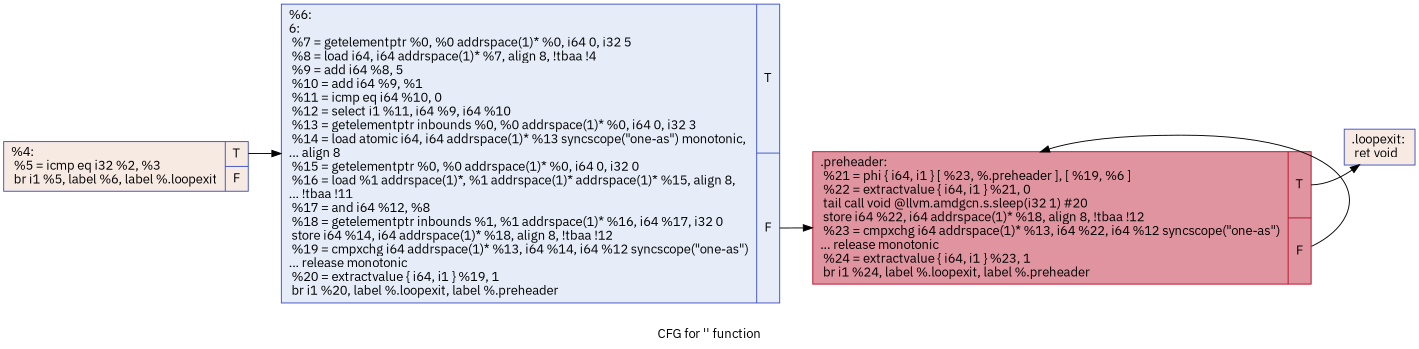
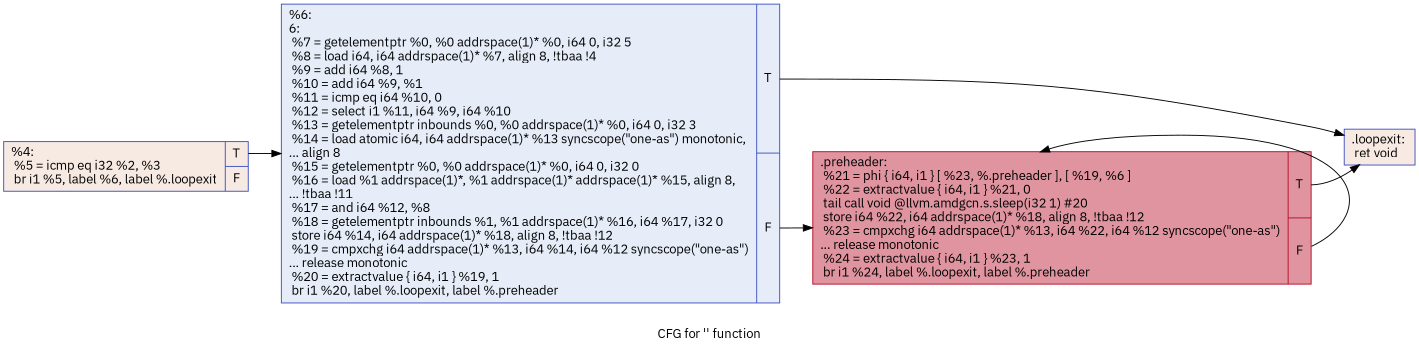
node "%6:": text "%9 = add i64 %8, 5" -> "%9 = add i64 %8, 1"
edge "%6:" -> ".loopexit:": added
